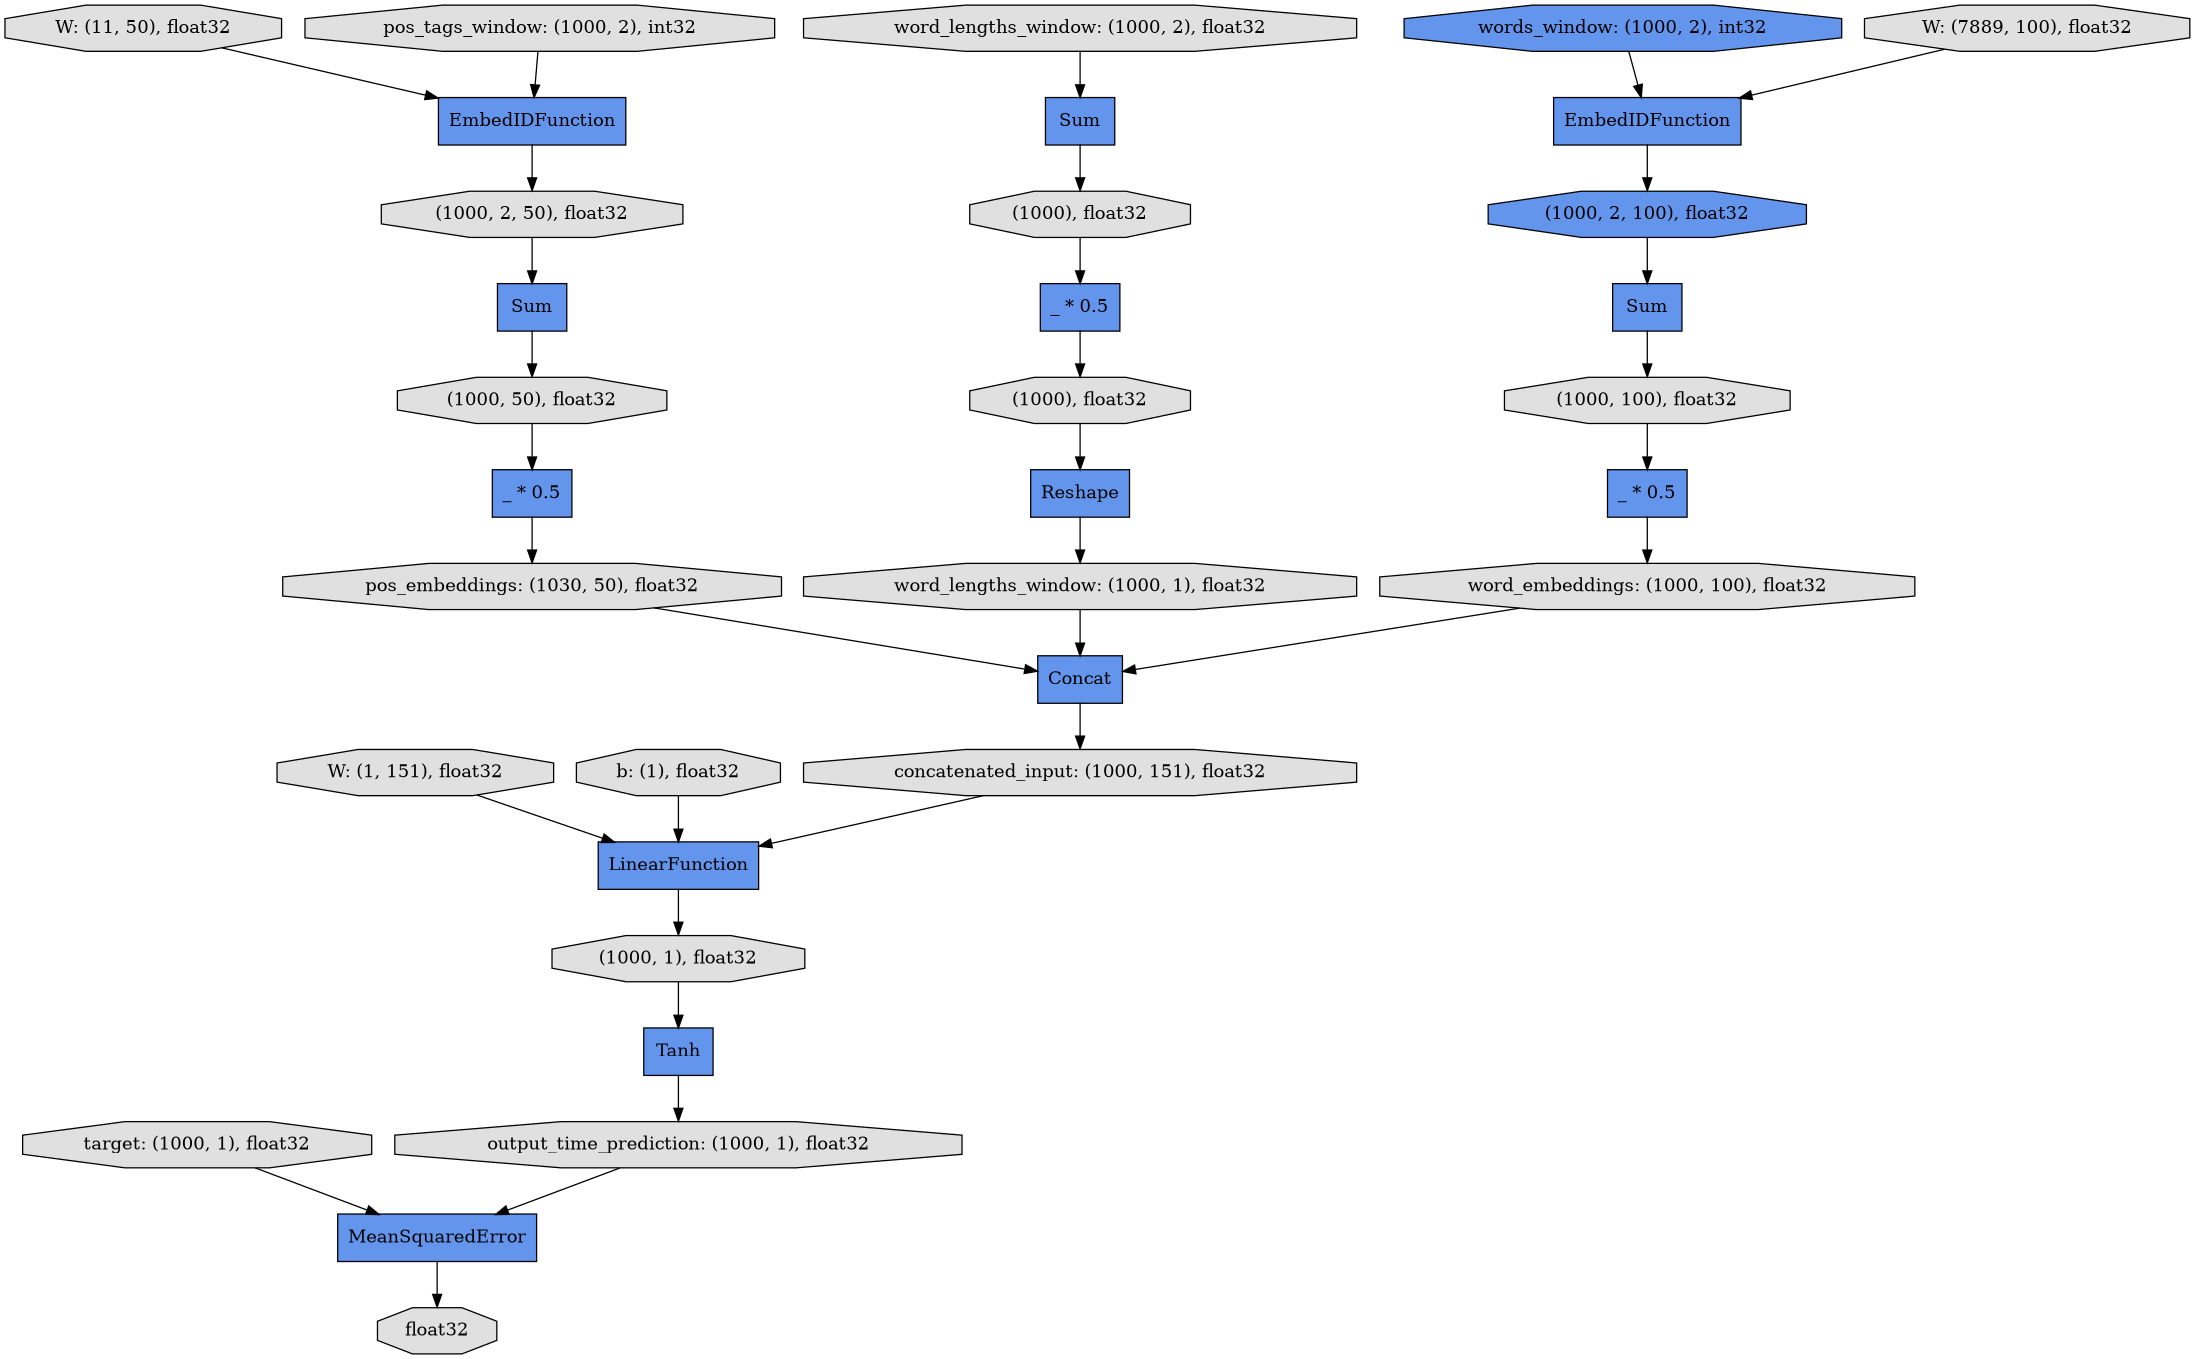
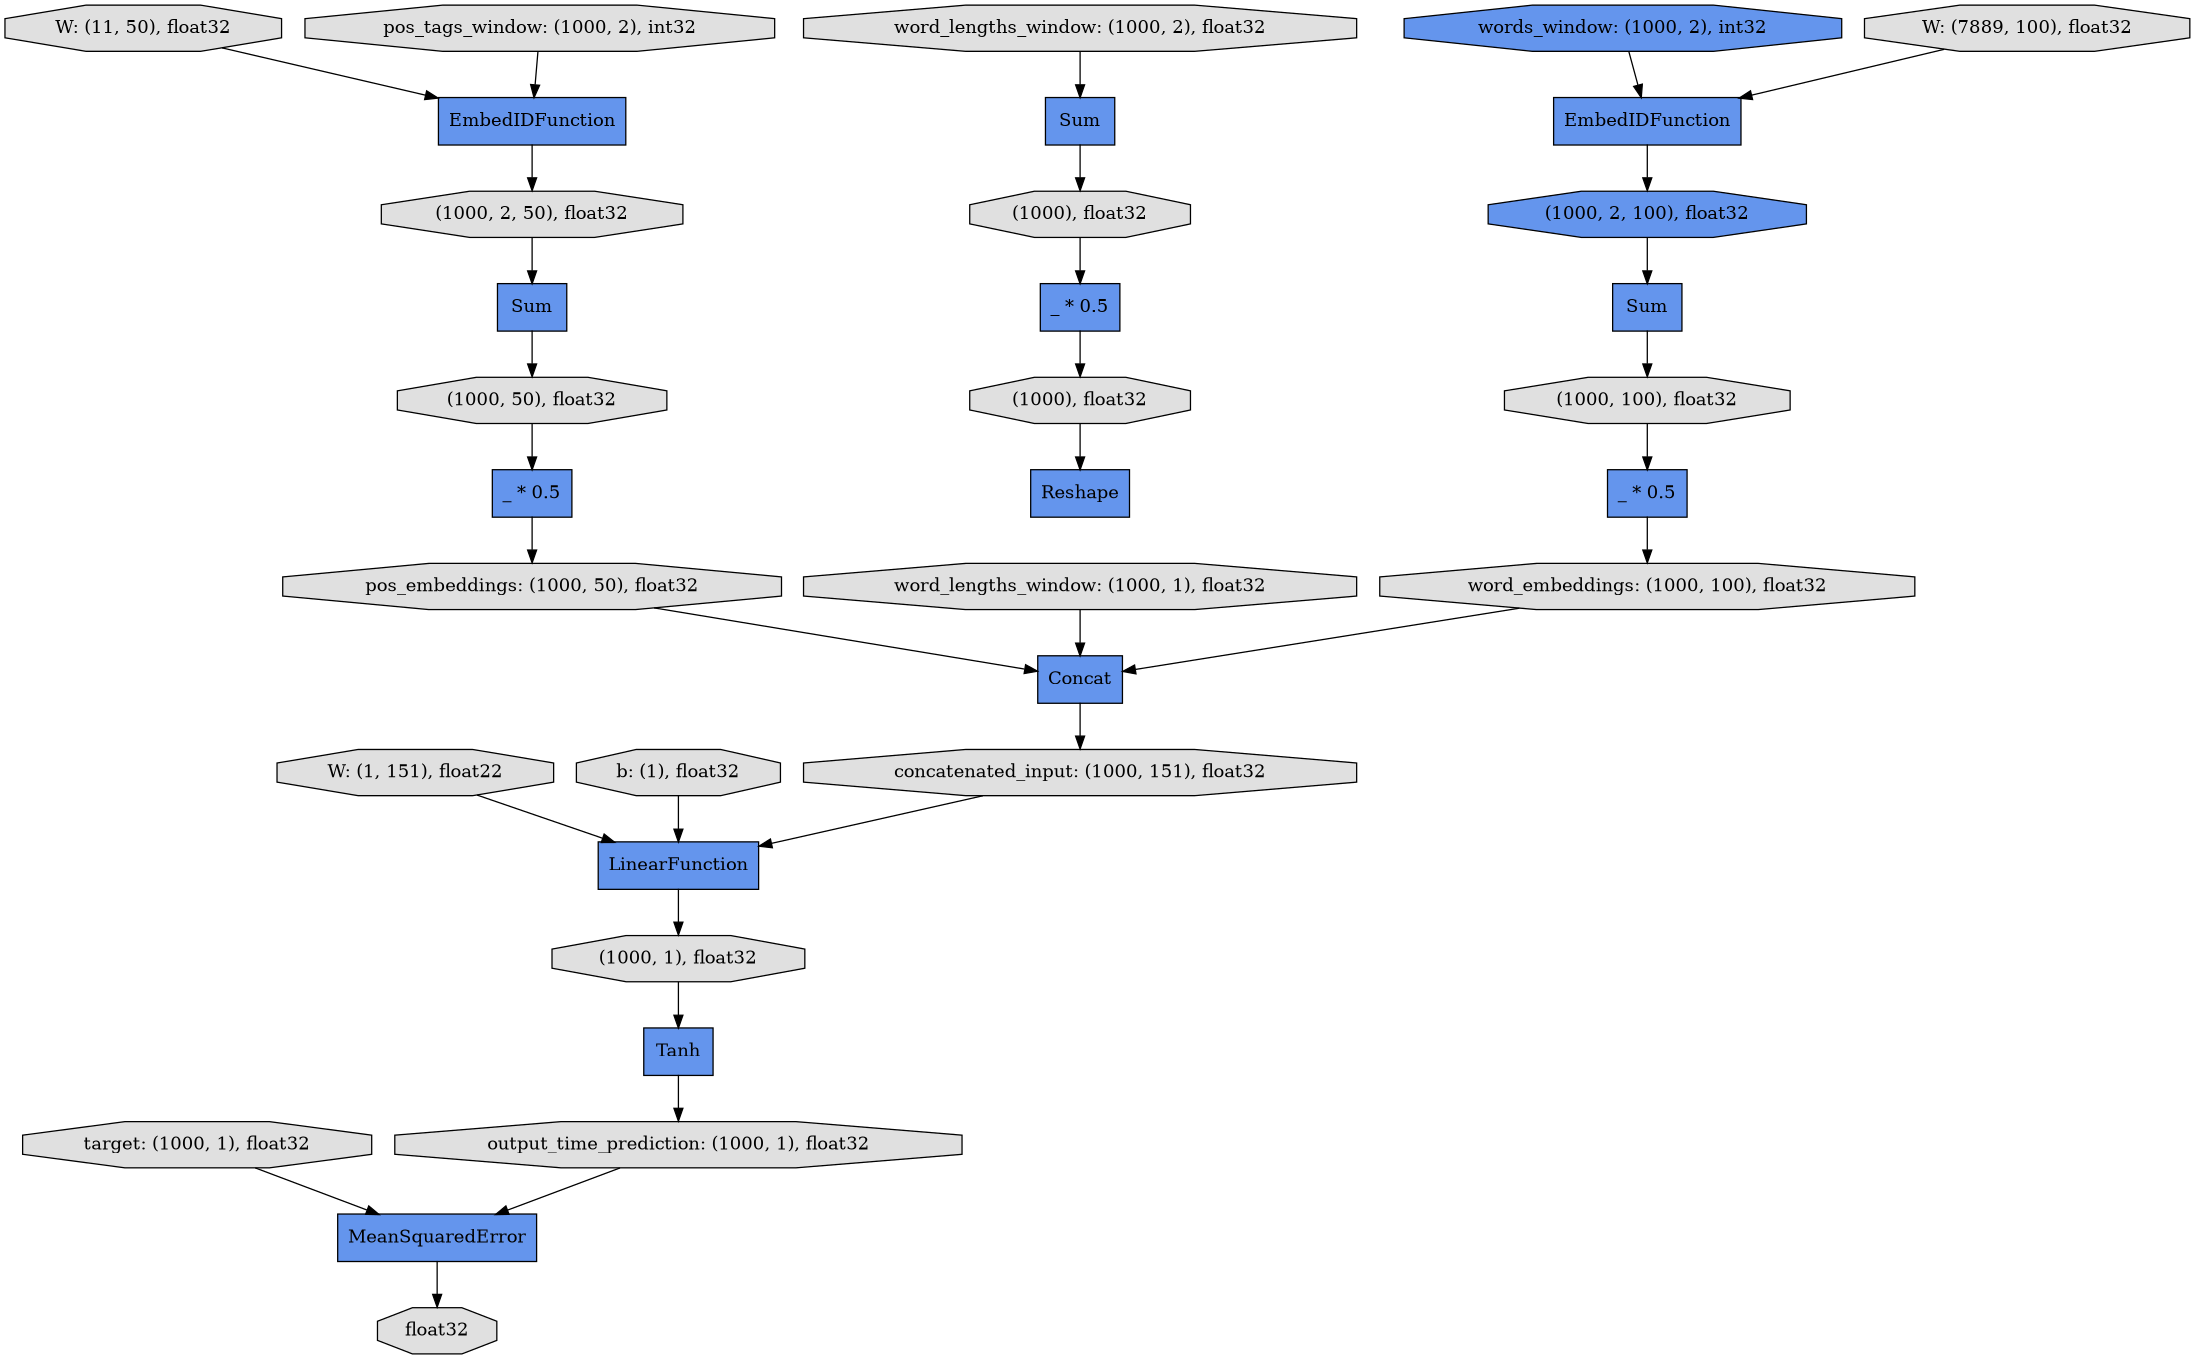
edge "Reshape" -> "word_lengths_window: (1000, 1), float32": removed
node "pos_embeddings: (1030, 50), float32": label "pos_embeddings: (1030, 50), float32" -> "pos_embeddings: (1000, 50), float32"
node "W: (1, 151), float32": label "W: (1, 151), float32" -> "W: (1, 151), float22"
